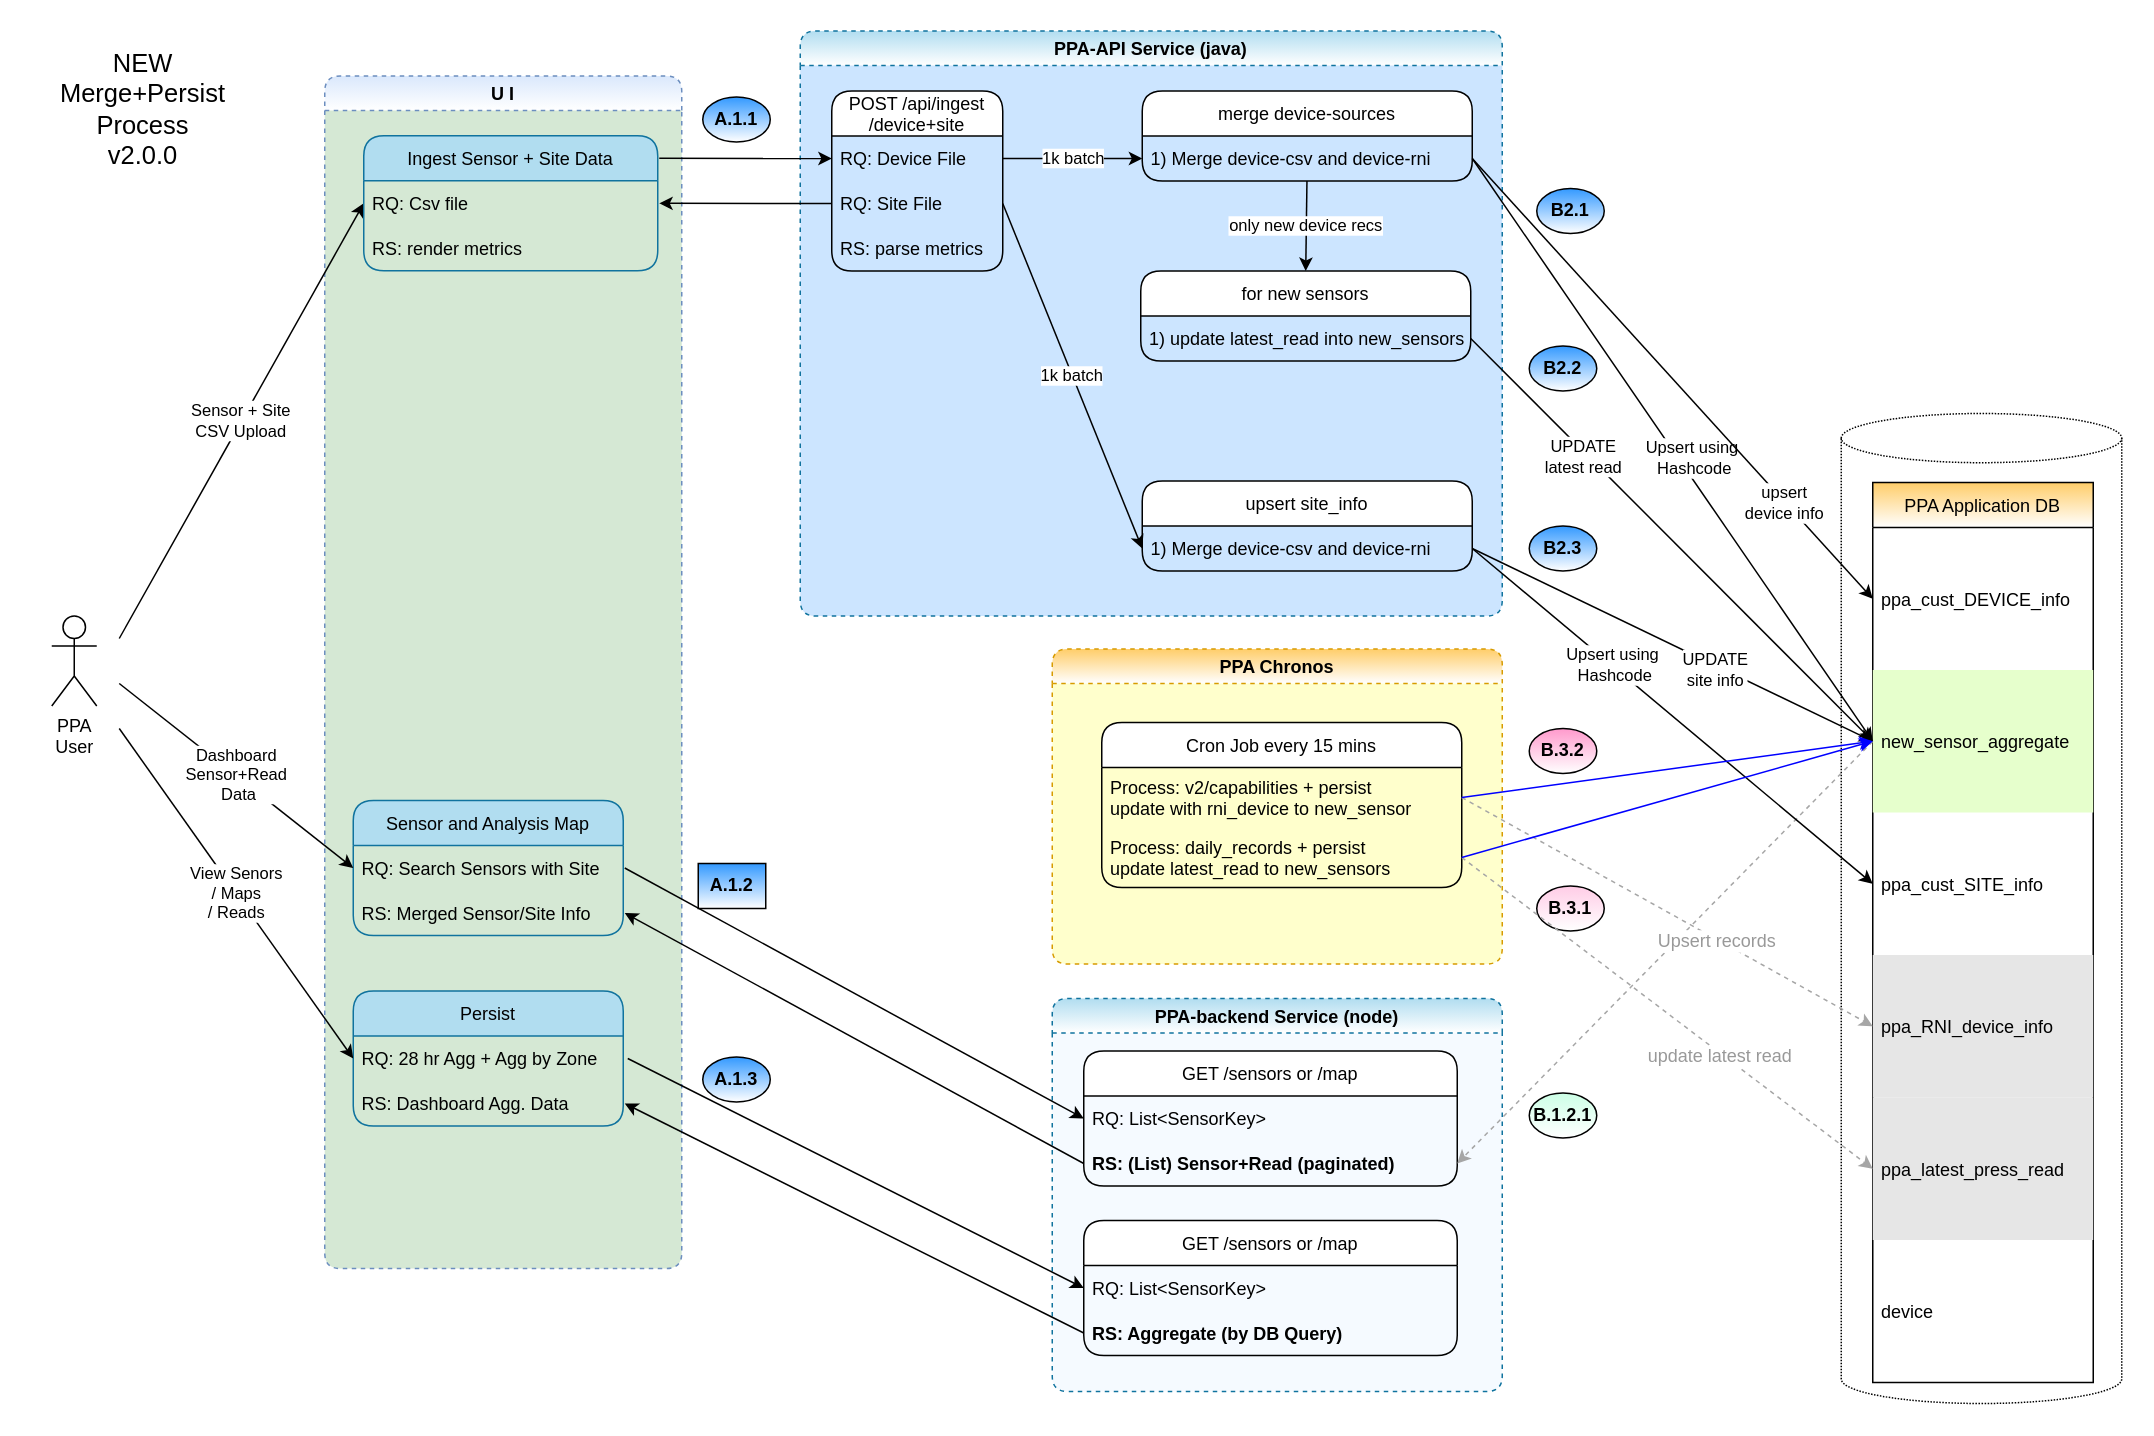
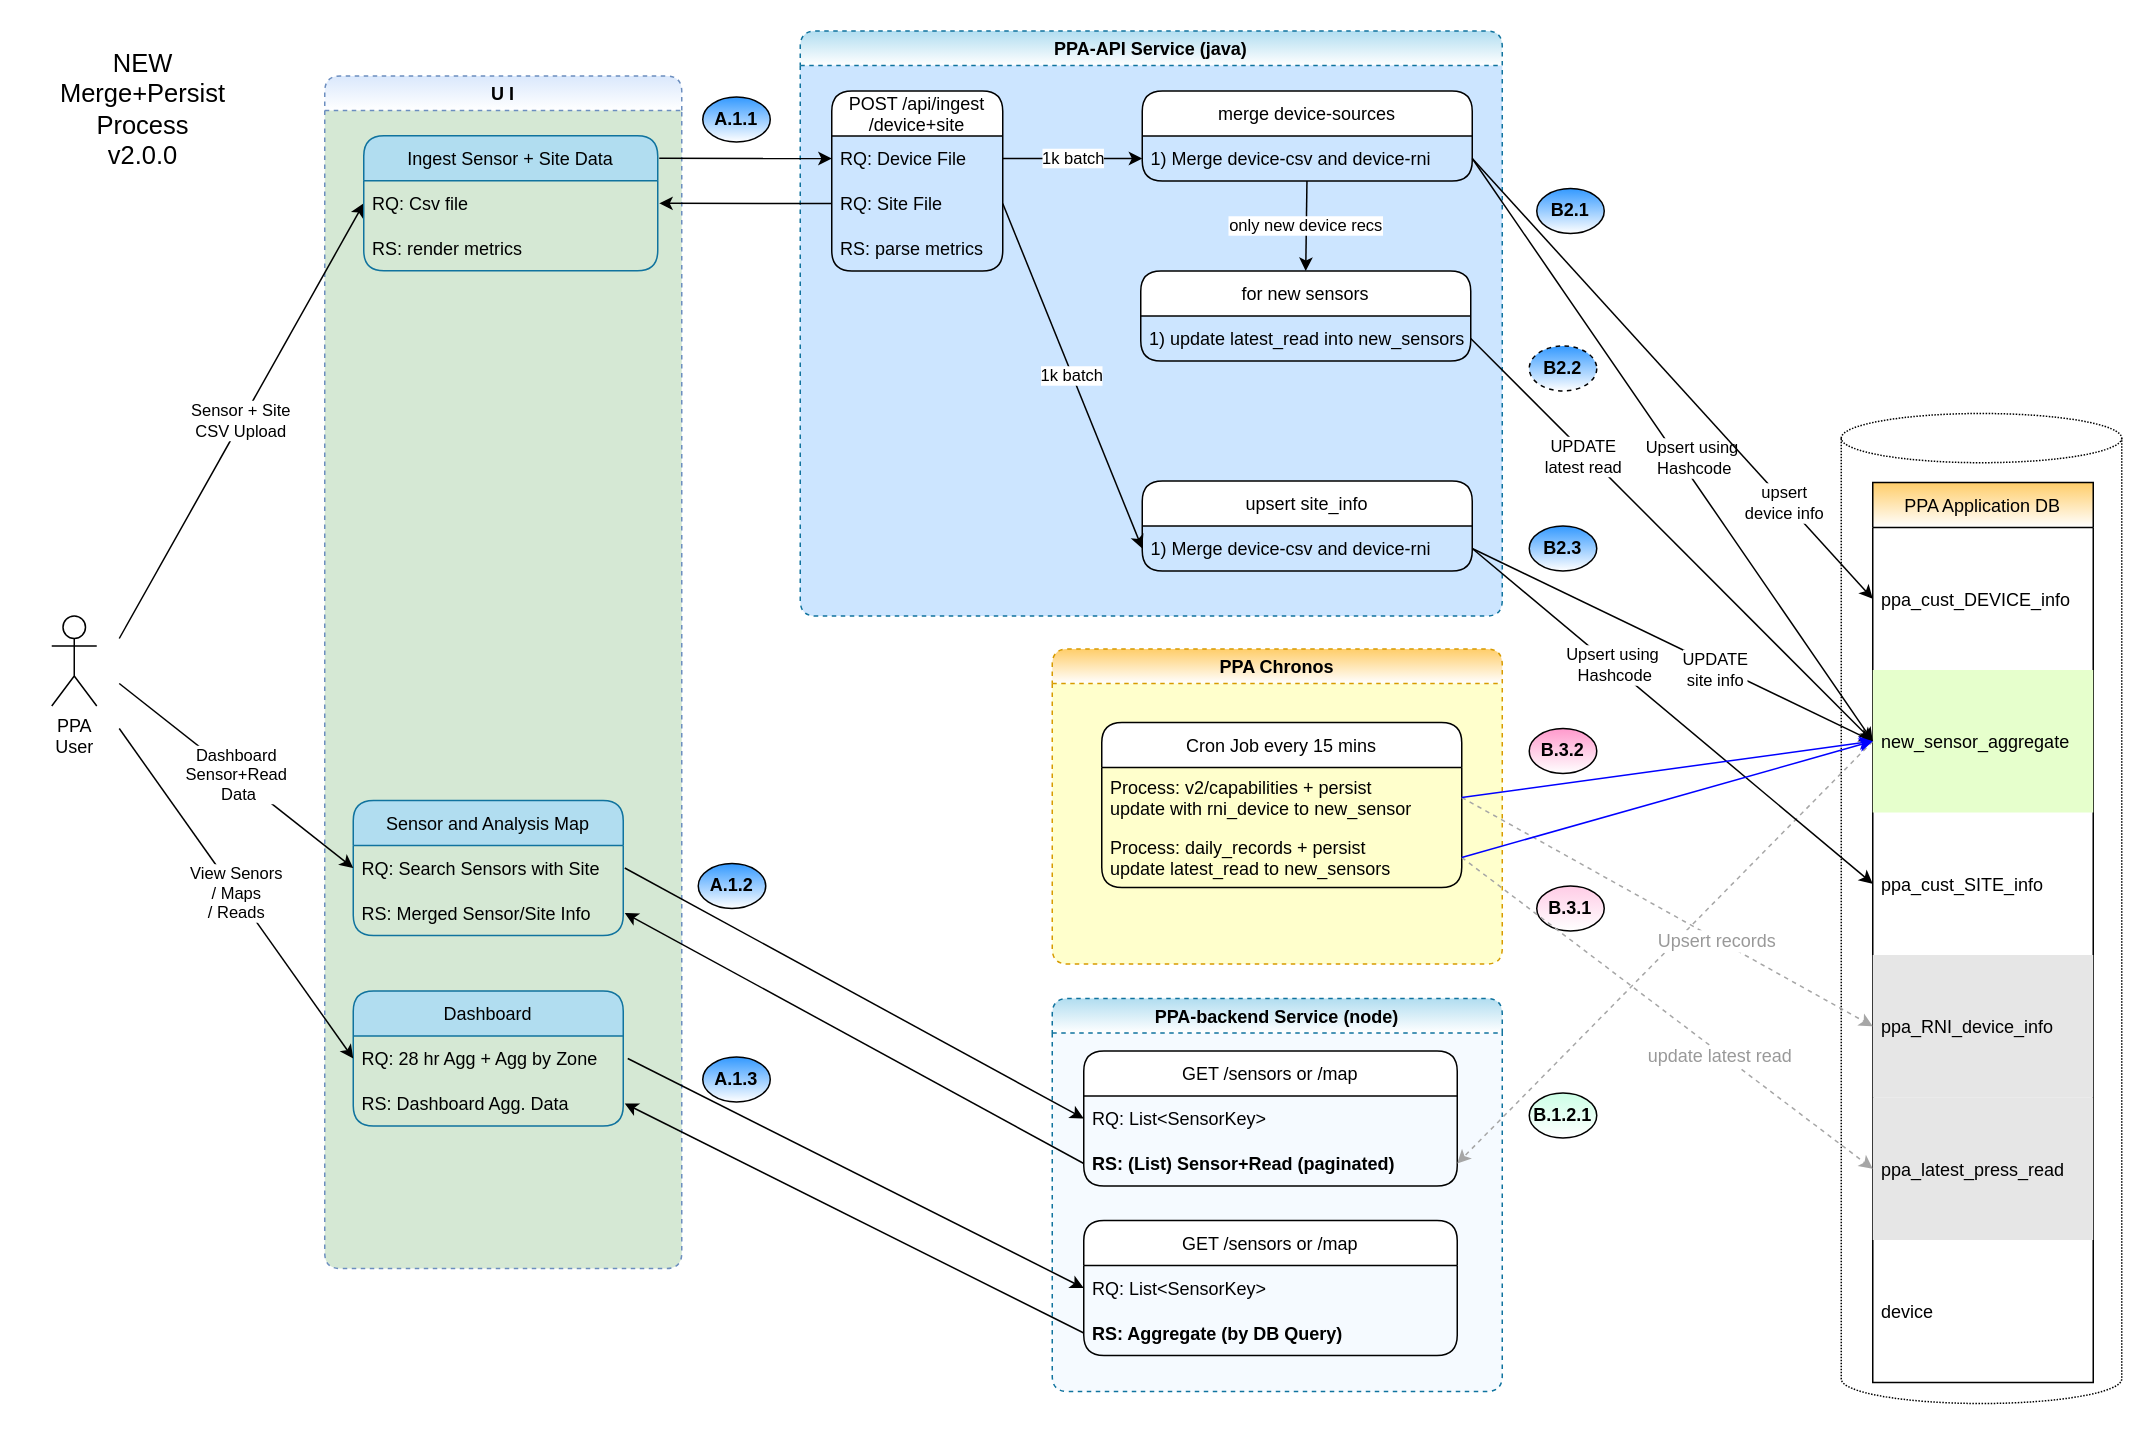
node "B2.2": style solid -> dashed
node "A.1.2": shape rectangle -> ellipse
node "Persist": label "Persist" -> "Dashboard"
